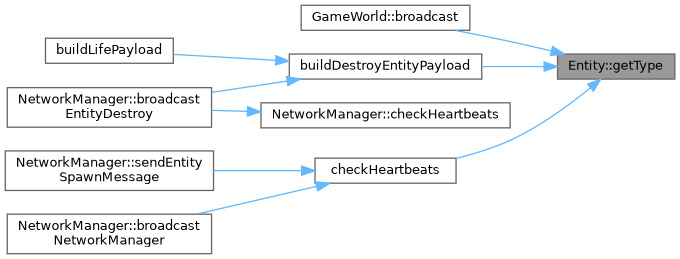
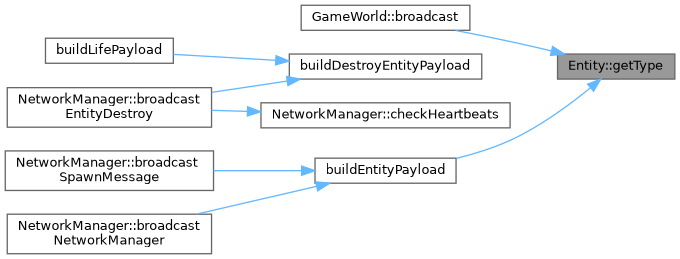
edge "buildDestroyEntityPayload" -> "Entity::getType": removed
node "NetworkManager::sendEntity SpawnMessage": label "NetworkManager::sendEntity SpawnMessage" -> "NetworkManager::broadcast SpawnMessage"
node "checkHeartbeats": label "checkHeartbeats" -> "buildEntityPayload"
